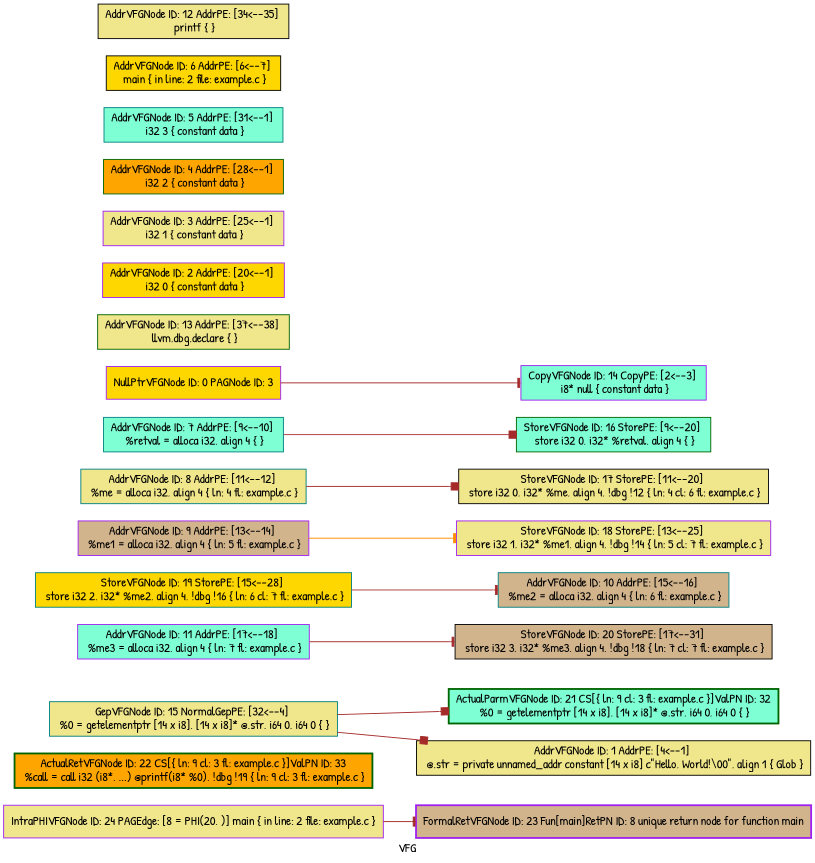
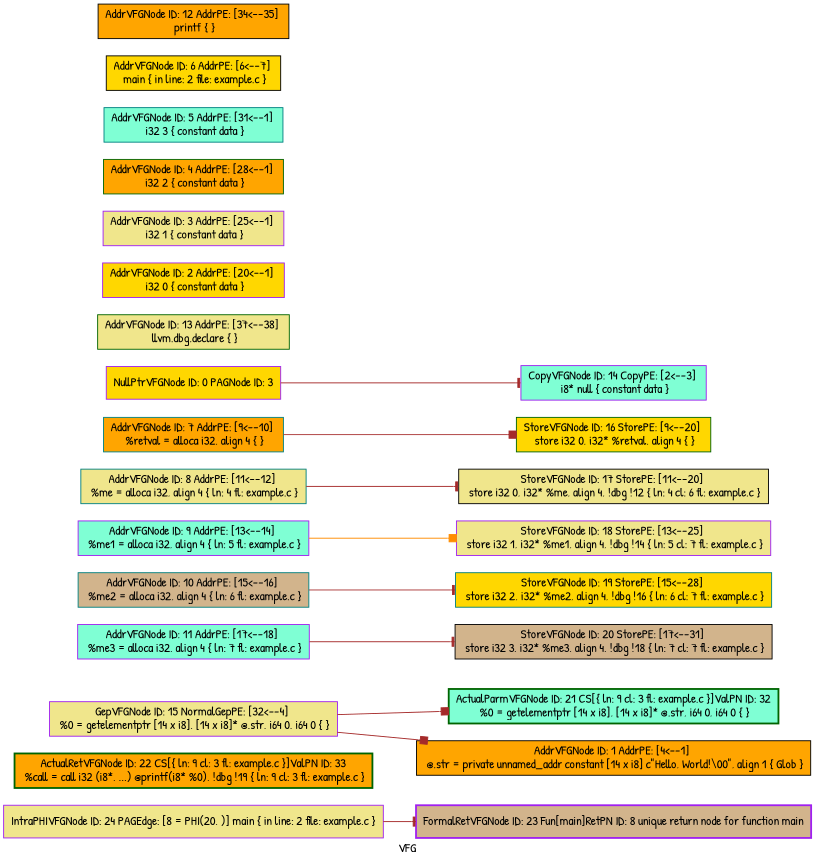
node "AddrVFGNode ID: 12 AddrPE: [34<--35]": fillcolor khaki -> orange
node "AddrVFGNode ID: 7 AddrPE: [9<--10]": fillcolor aquamarine -> orange
node "StoreVFGNode ID: 16 StorePE: [9<--20]": fillcolor aquamarine -> gold
edge "AddrVFGNode ID: 8 AddrPE: [11<--12]" -> "StoreVFGNode ID: 17 StorePE: [11<--20]": arrowhead box -> tee
node "AddrVFGNode ID: 9 AddrPE: [13<--14]": fillcolor tan -> aquamarine
edge "AddrVFGNode ID: 9 AddrPE: [13<--14]" -> "StoreVFGNode ID: 18 StorePE: [13<--25]": arrowhead tee -> box
edge "StoreVFGNode ID: 19 StorePE: [15<--28]" -> "AddrVFGNode ID: 10 AddrPE: [15<--16]": reversed
node "GepVFGNode ID: 15 NormalGepPE: [32<--4]": color teal -> purple
node "AddrVFGNode ID: 1 AddrPE: [4<--1]": fillcolor khaki -> orange
